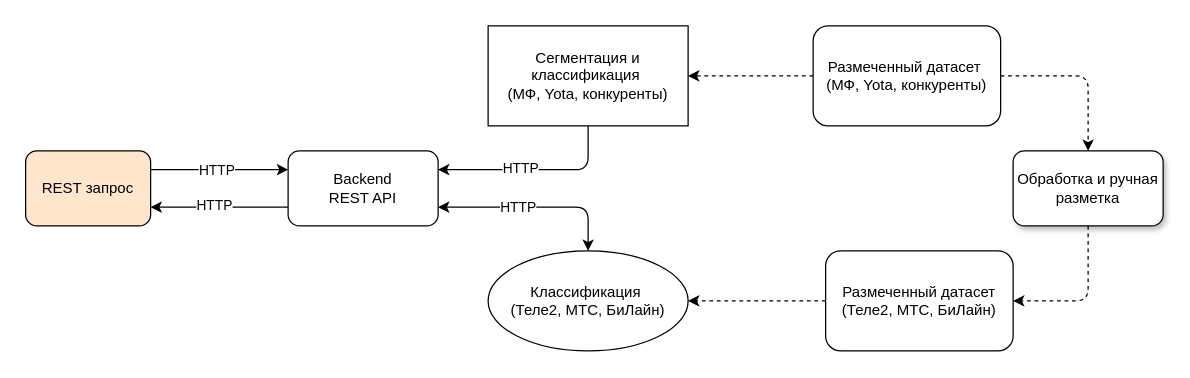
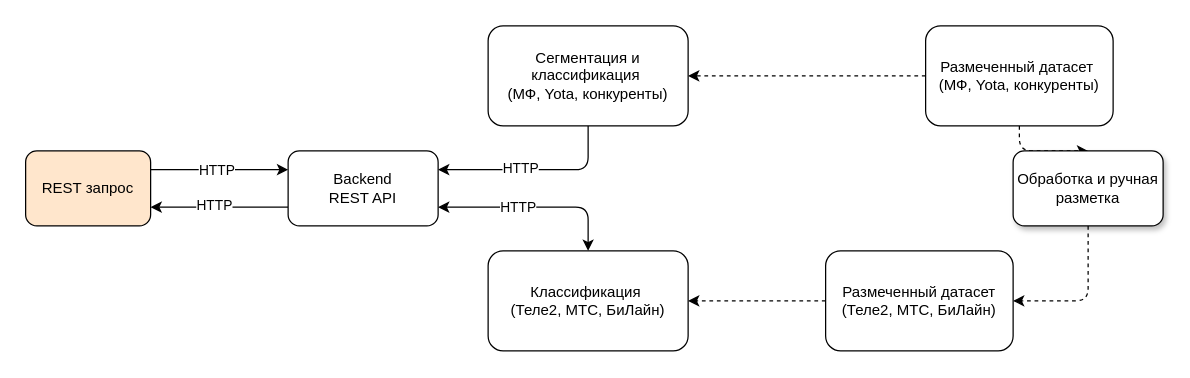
node "Сегментация и классификация (МФ, Yota, конкуренты)": shape rectangle -> rounded rectangle
node "Размеченный датасет (МФ, Yota, конкуренты)": moved (907, 76) -> (1019, 76)
node "Классификация (Теле2, МТС, БиЛайн)": shape ellipse -> rounded rectangle
